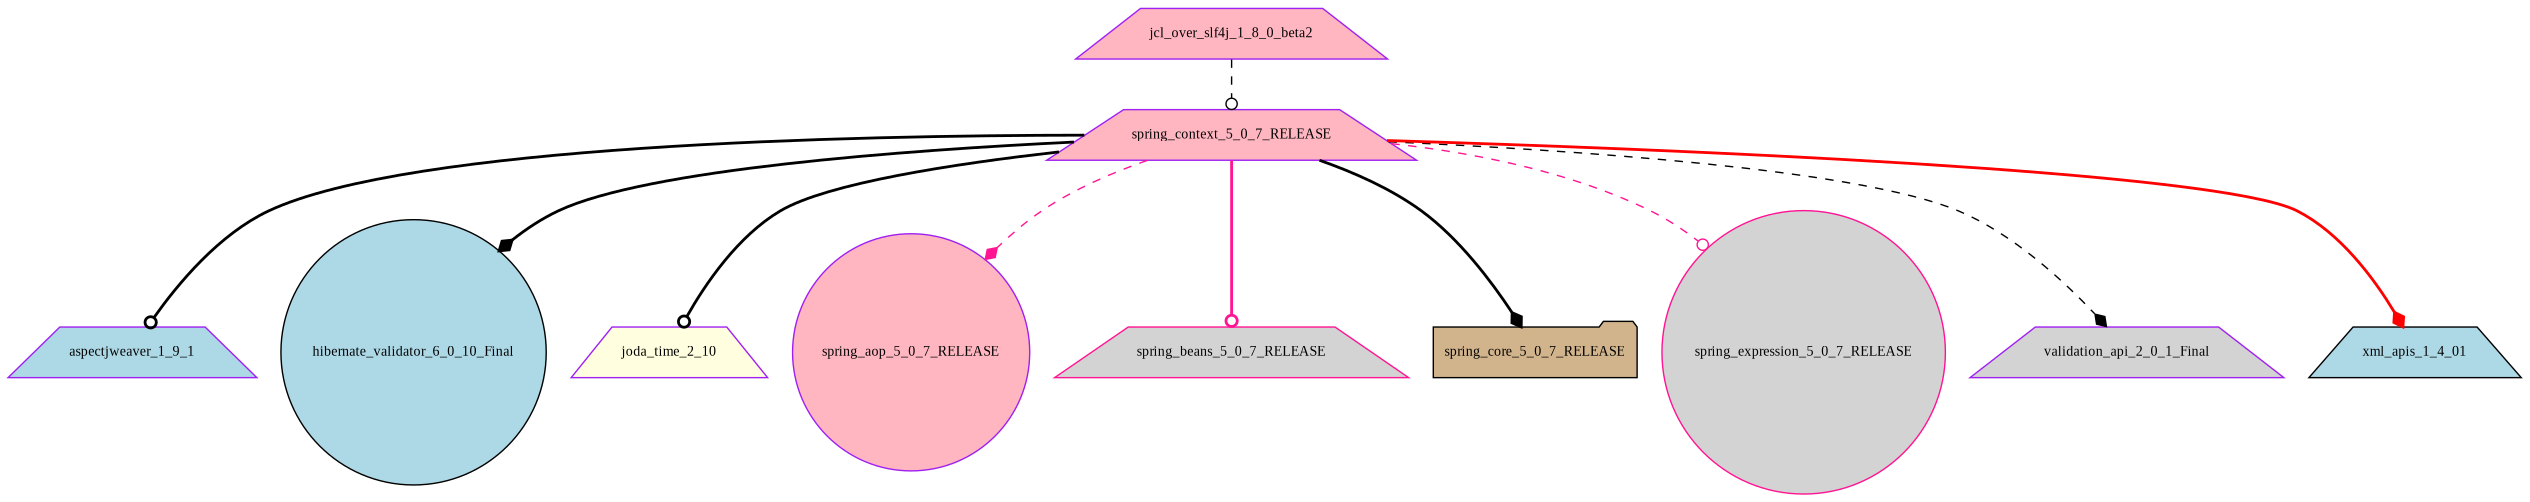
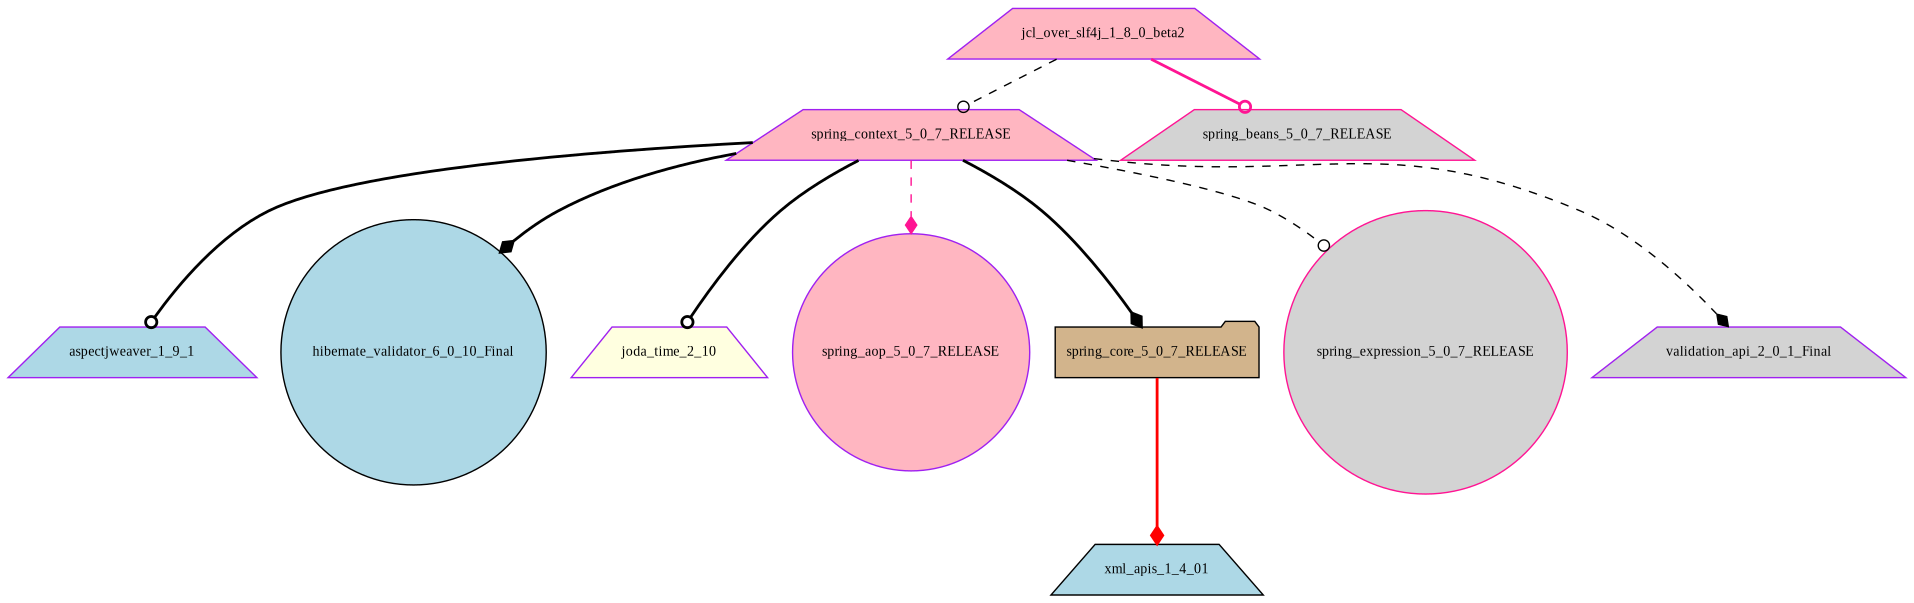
edge "spring_context_5_0_7_RELEASE" -> "xml_apis_1_4_01": now "spring_core_5_0_7_RELEASE" -> "xml_apis_1_4_01"
edge "spring_context_5_0_7_RELEASE" -> "spring_expression_5_0_7_RELEASE": color deeppink -> black
edge "spring_context_5_0_7_RELEASE" -> "spring_beans_5_0_7_RELEASE": now "jcl_over_slf4j_1_8_0_beta2" -> "spring_beans_5_0_7_RELEASE"
